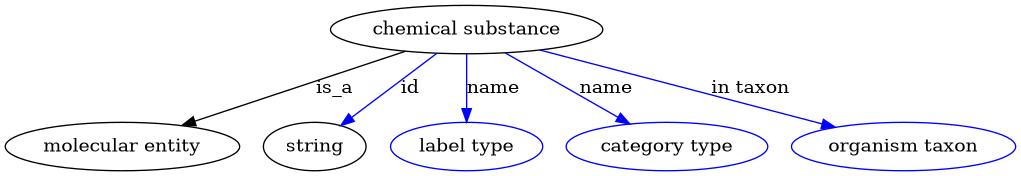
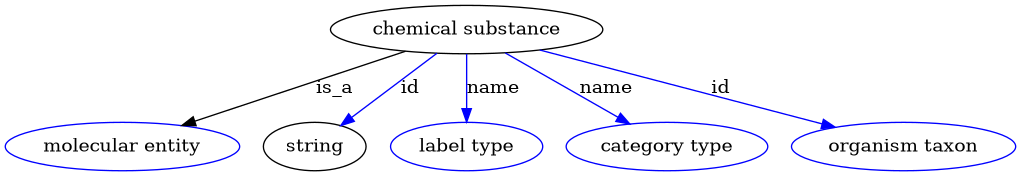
edge "chemical substance" -> "organism taxon": label "in taxon" -> "id"
node "molecular entity": color black -> blue
